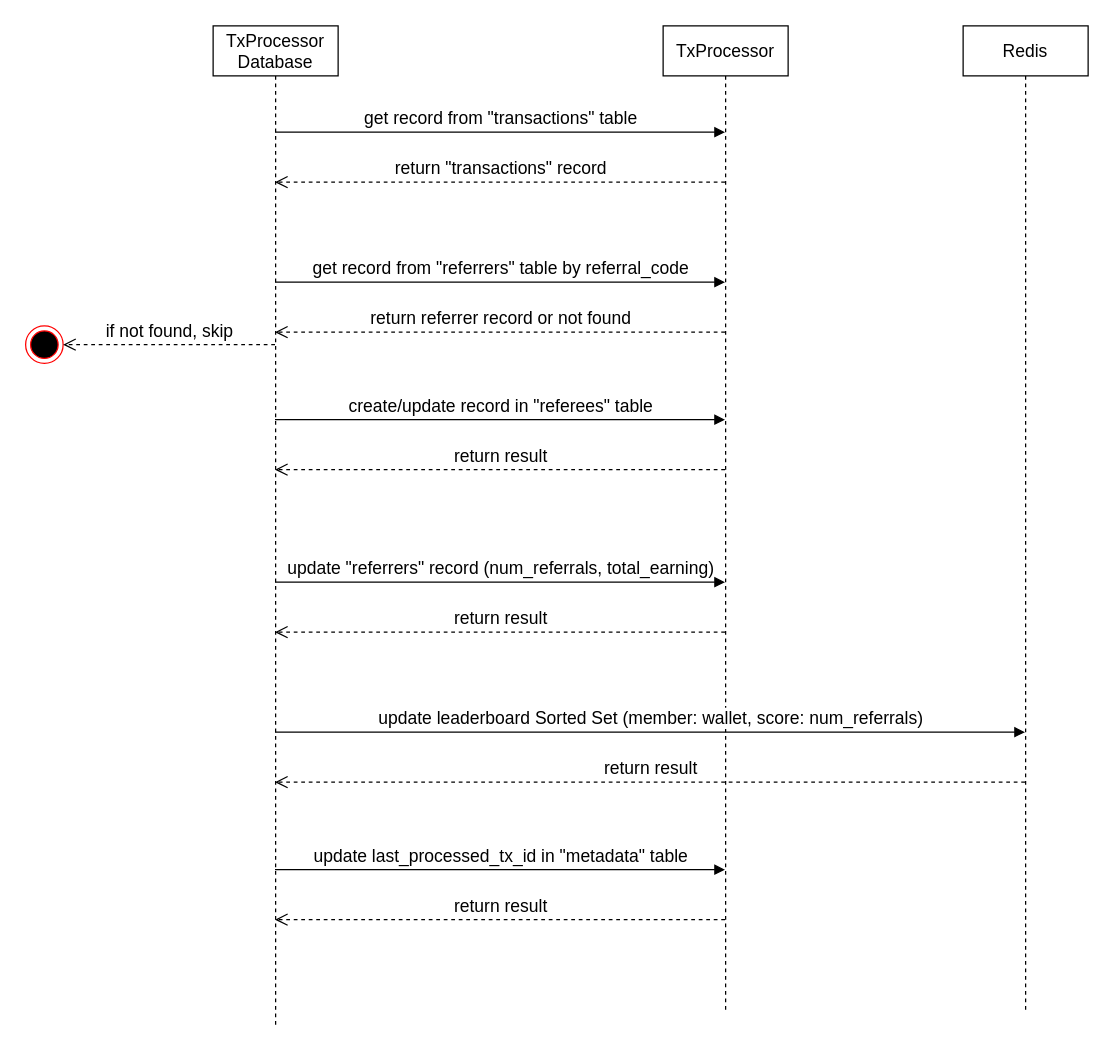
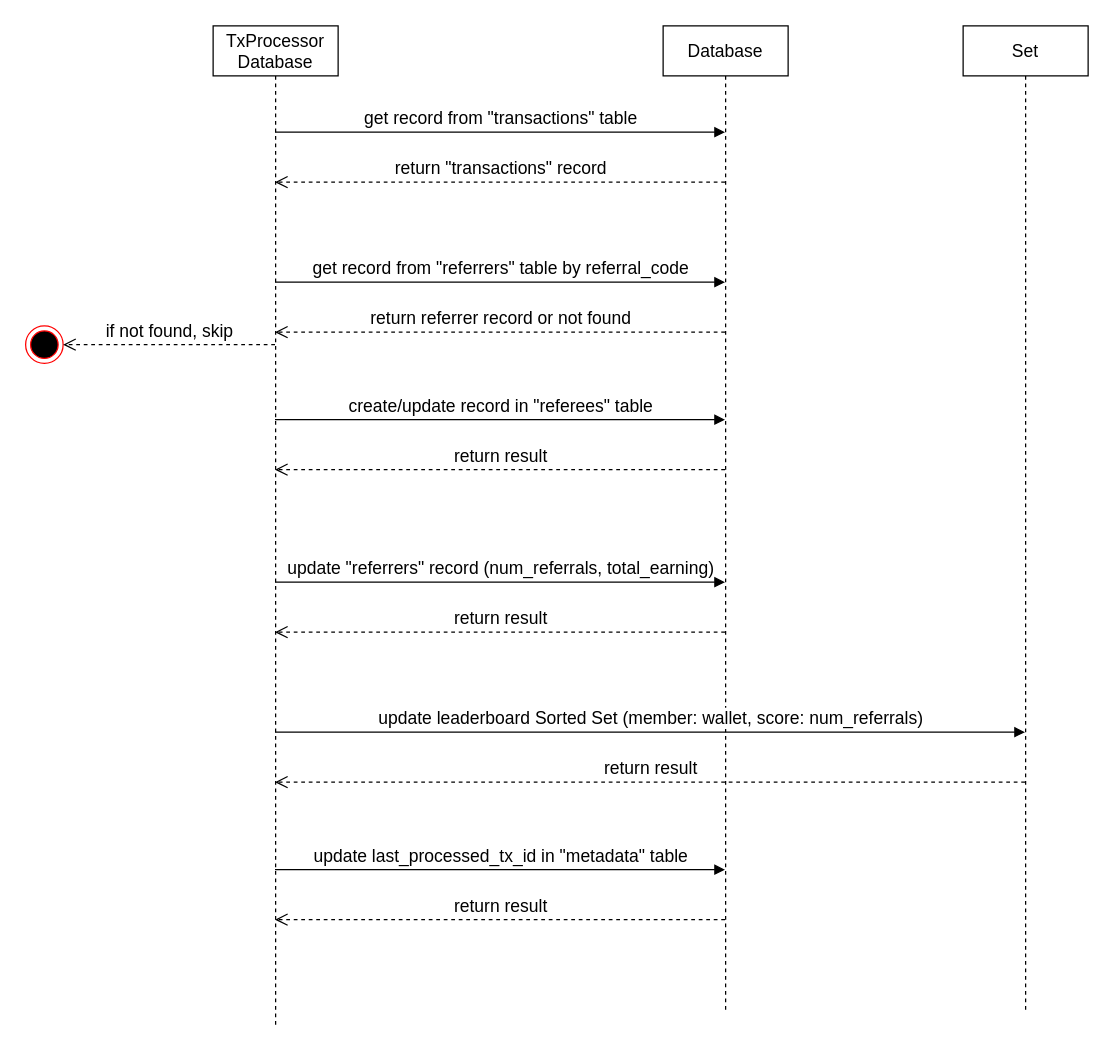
node "TxProcessor": label "TxProcessor" -> "Database"
node "Redis": label "Redis" -> "Set"
